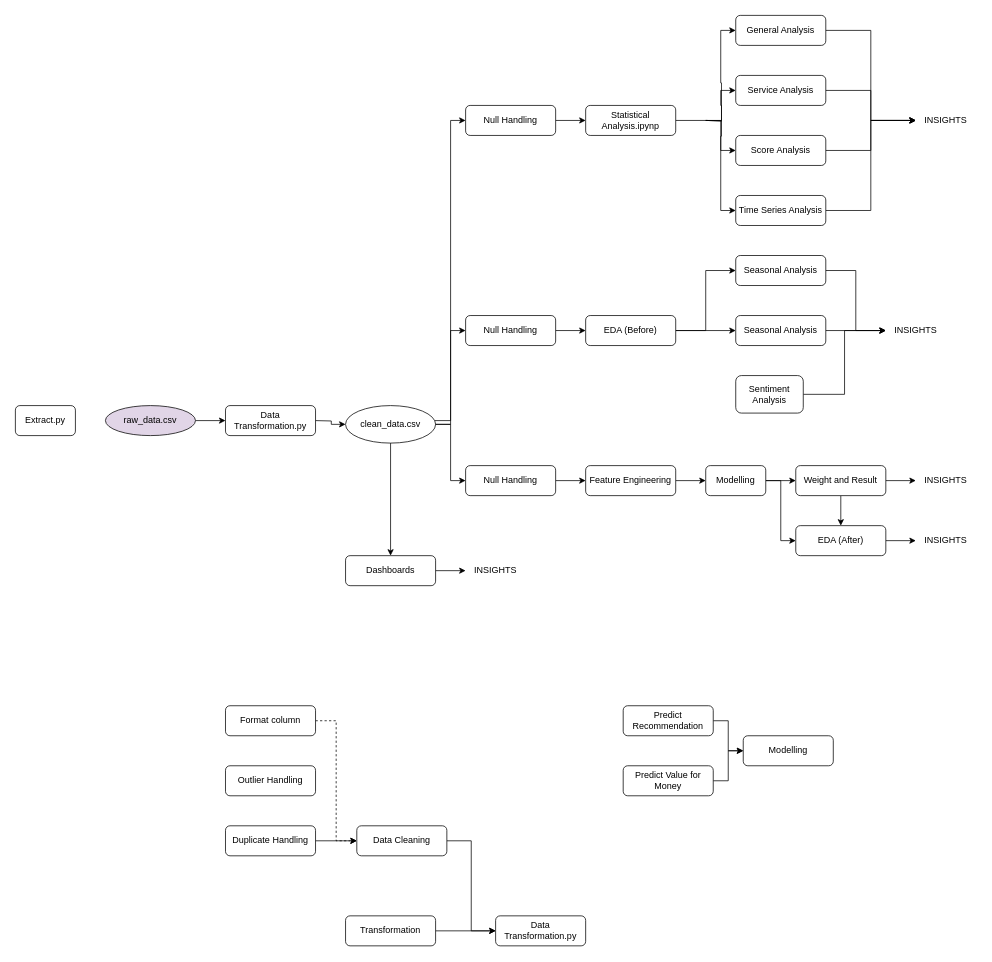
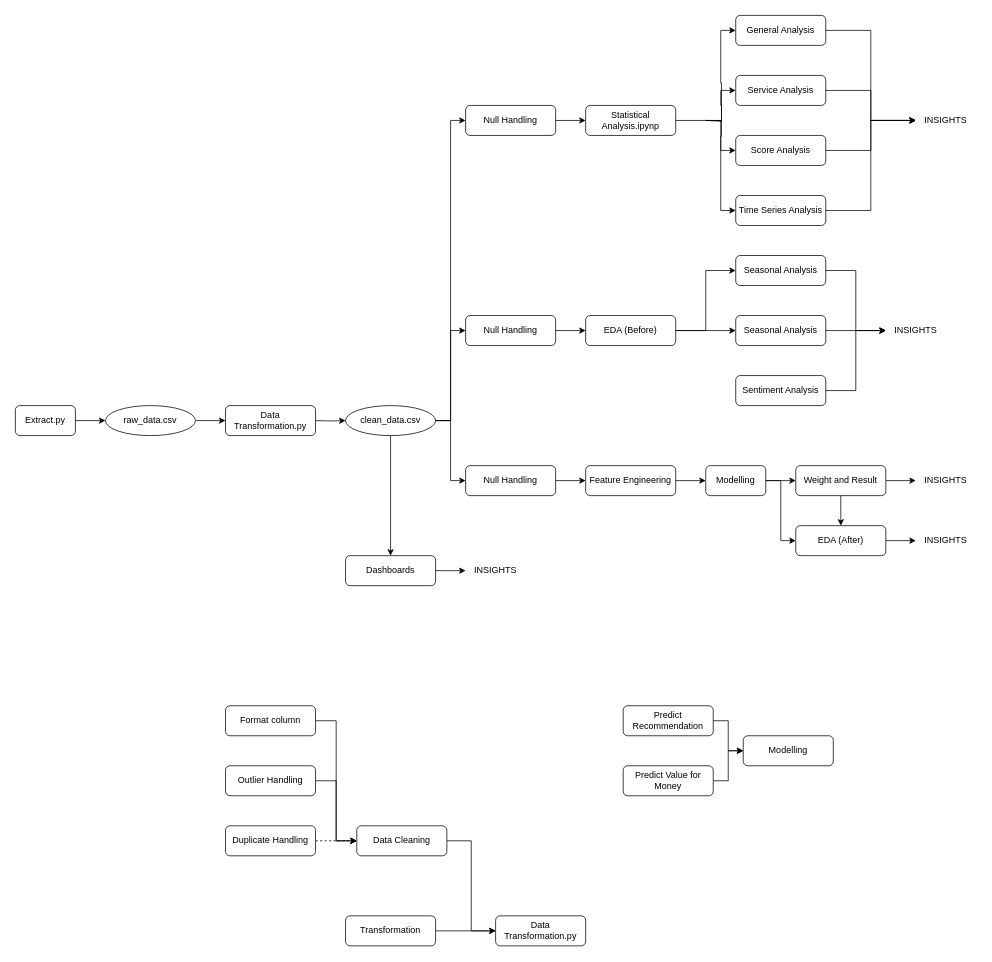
node "Sentiment Analysis": size 68x38 -> 90x30
edge "Extract.py" -> "raw_data.csv": added
node "raw_data.csv": fillcolor #e1d5e7 -> #ffffff
node "clean_data.csv": size 90x38 -> 90x30
edge "Format column" -> "Data Cleaning": style dashed -> solid
edge "Outlier Handling" -> "Data Cleaning": added
edge "Duplicate Handling" -> "Data Cleaning": style solid -> dashed
